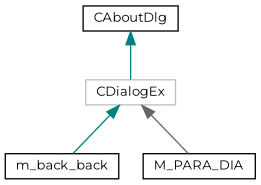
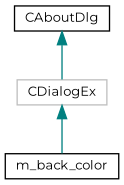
node "m_back_back": label "m_back_back" -> "m_back_color"
node "M_PARA_DIA": removed
